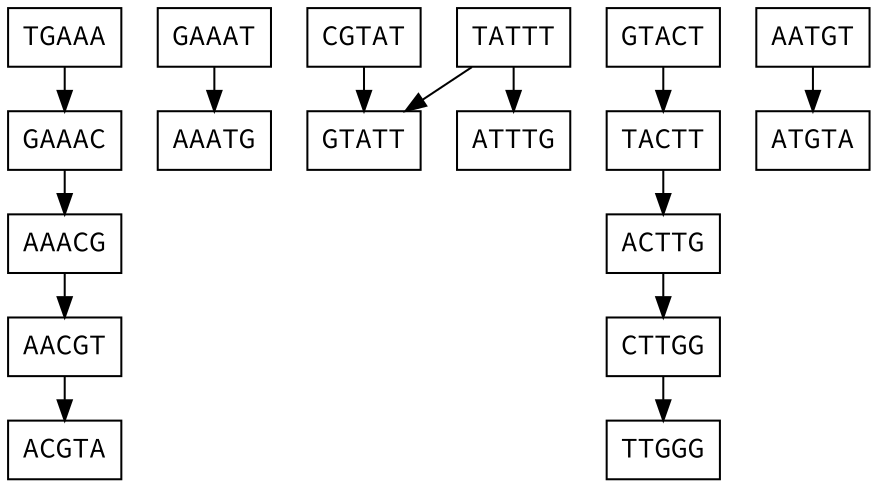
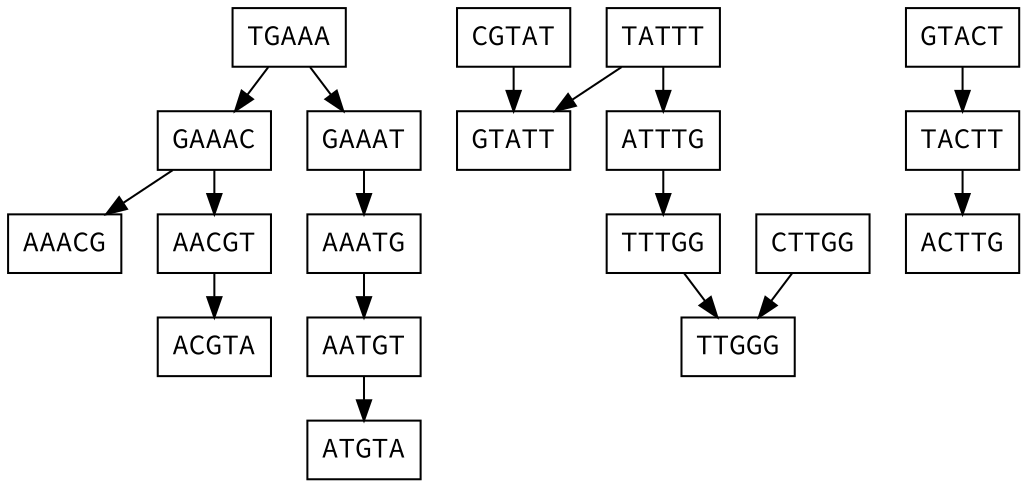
edge "TGAAA" -> "GAAAT": added
node "TTTGG": added
edge "AAACG" -> "AACGT": now "GAAAC" -> "AACGT"
edge "AAATG" -> "AATGT": added
edge "ACTTG" -> "CTTGG": removed
